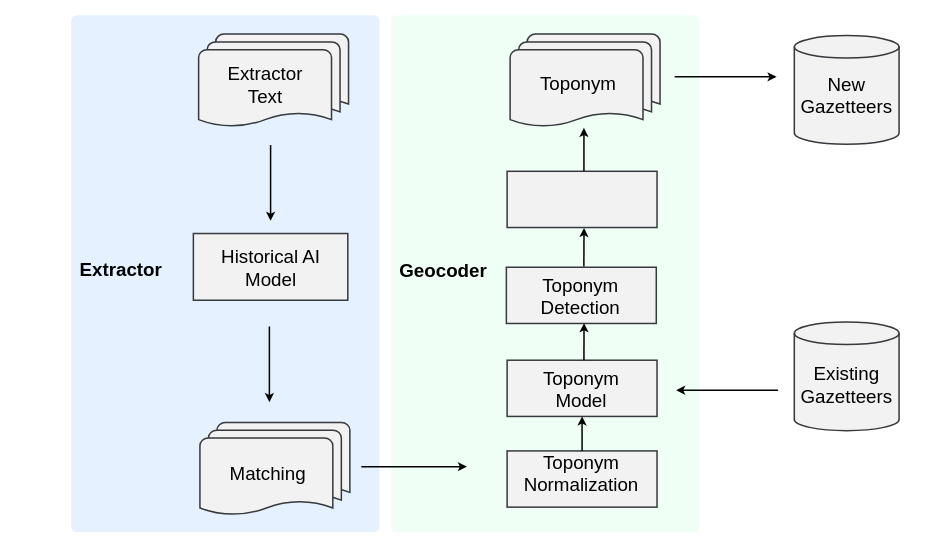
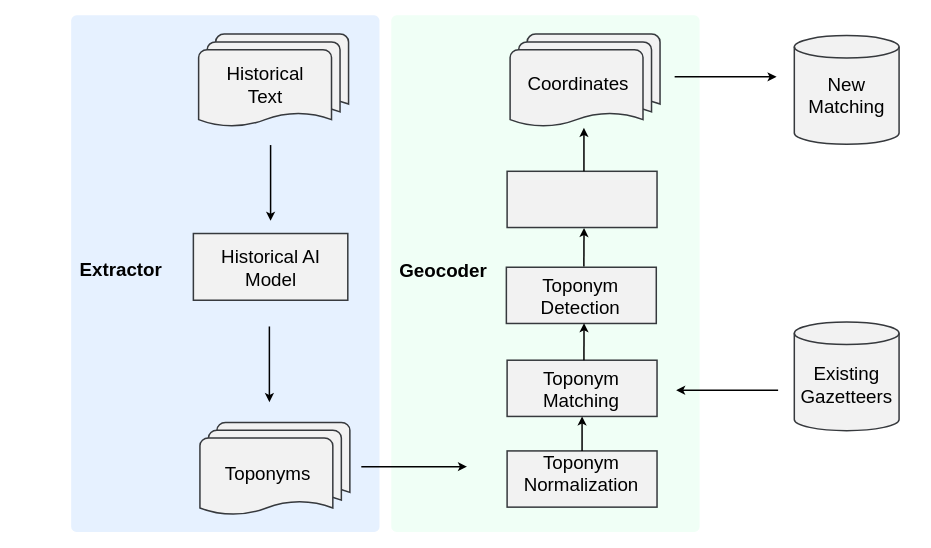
node "Toponym": label "Toponym" -> "Coordinates"
node "Extractor Text": label "Extractor Text" -> "Historical Text"
node "New Gazetteers": label "New Gazetteers" -> "New Matching"
node "Toponym Model": label "Toponym Model" -> "Toponym Matching"
node "Matching": label "Matching" -> "Toponyms"
